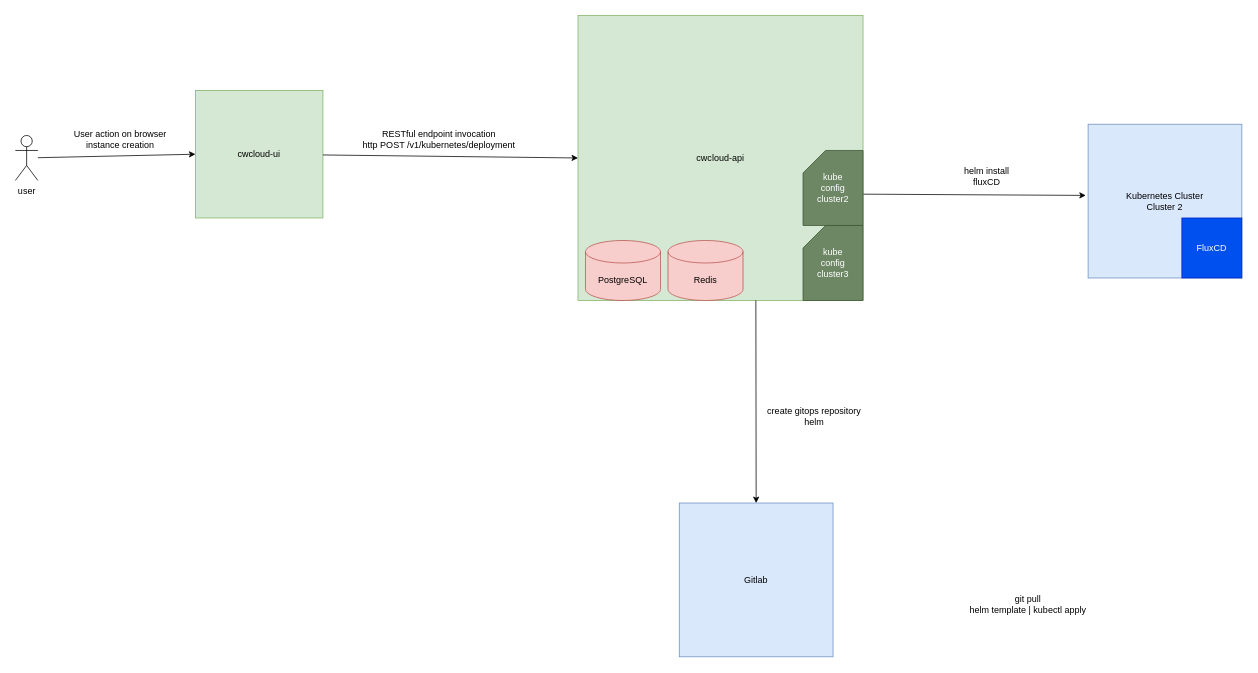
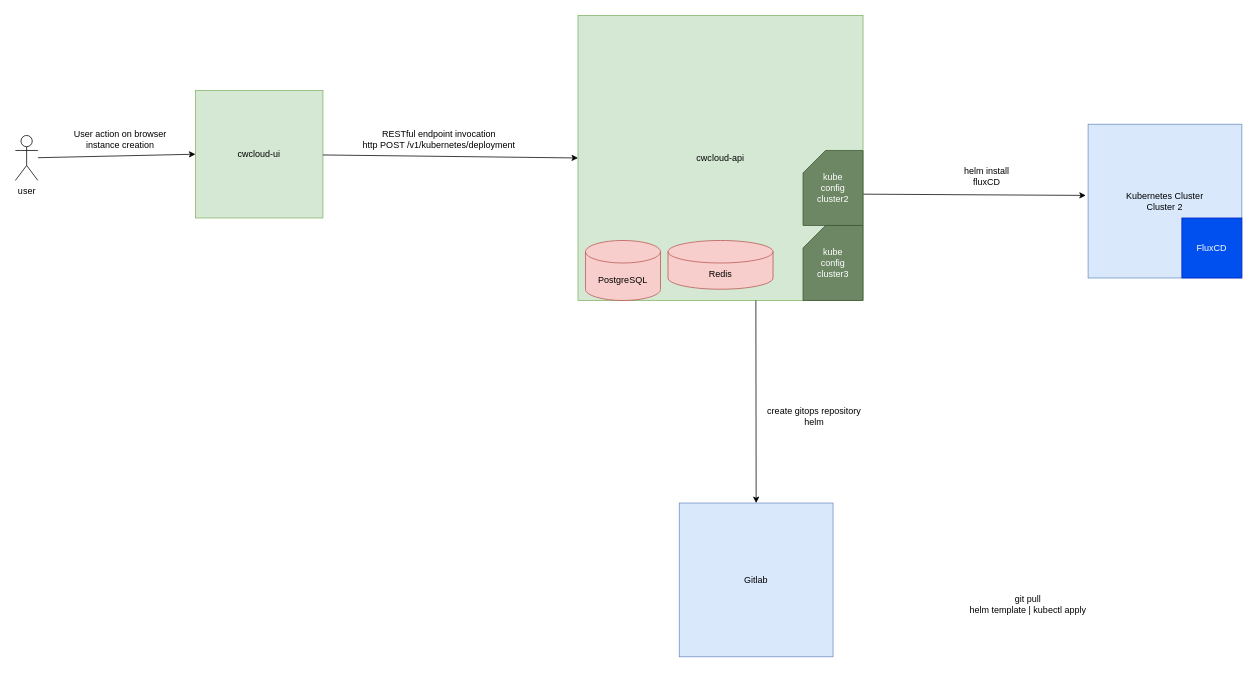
node "Redis": size 75x60 -> 105x49
